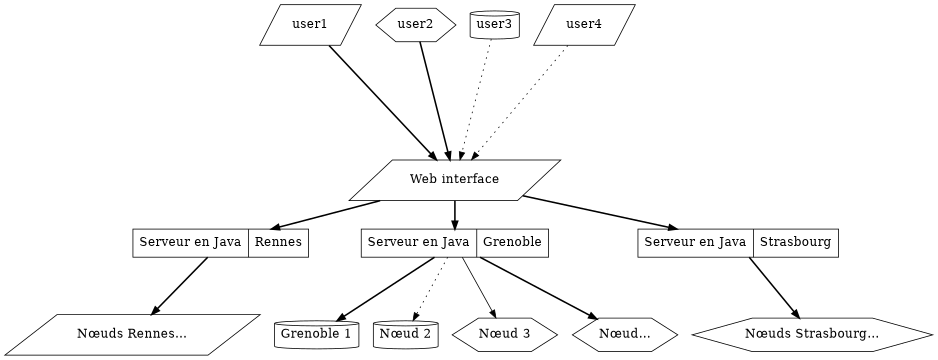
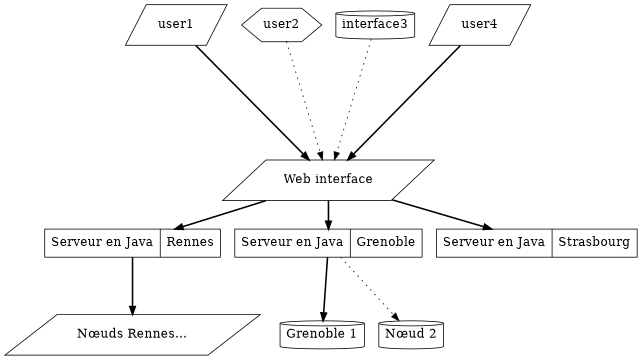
node "user3": label "user3" -> "interface3"
edge "user2" -> "Web interface": style bold -> dotted
edge "user4" -> "Web interface": style dotted -> bold
node "Nœud 3": removed
node "Nœud…": removed
node "Nœuds Strasbourg…": removed
